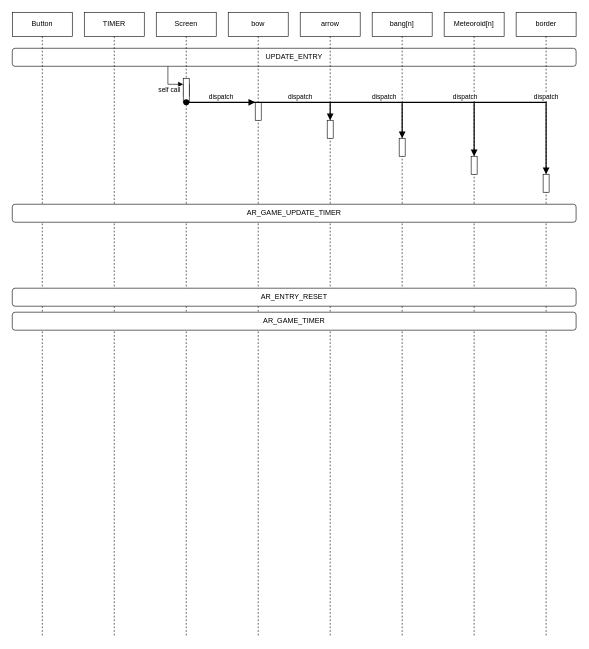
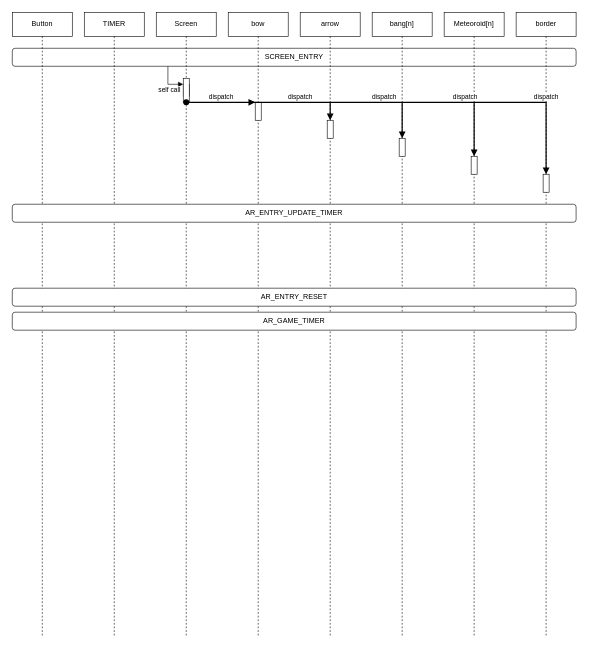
node "UPDATE_ENTRY": label "UPDATE_ENTRY" -> "SCREEN_ENTRY"
node "AR_GAME_UPDATE_TIMER": label "AR_GAME_UPDATE_TIMER" -> "AR_ENTRY_UPDATE_TIMER"
